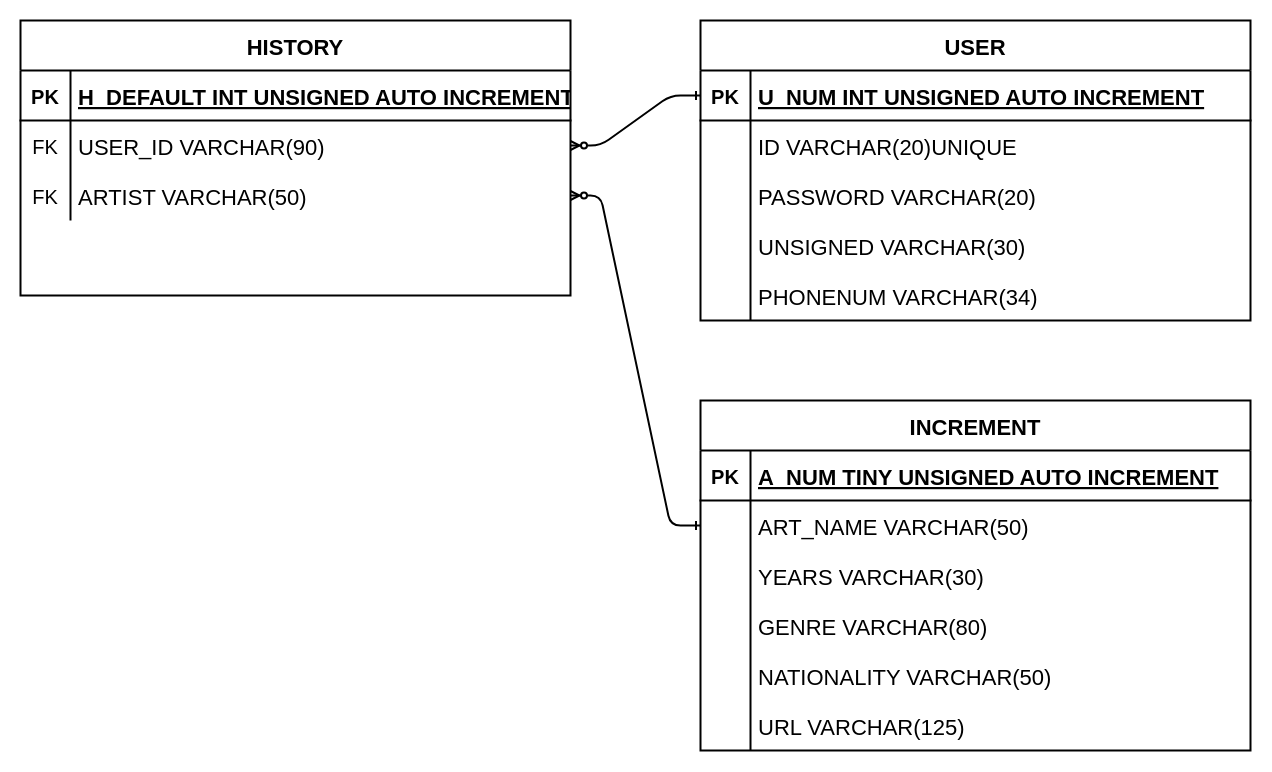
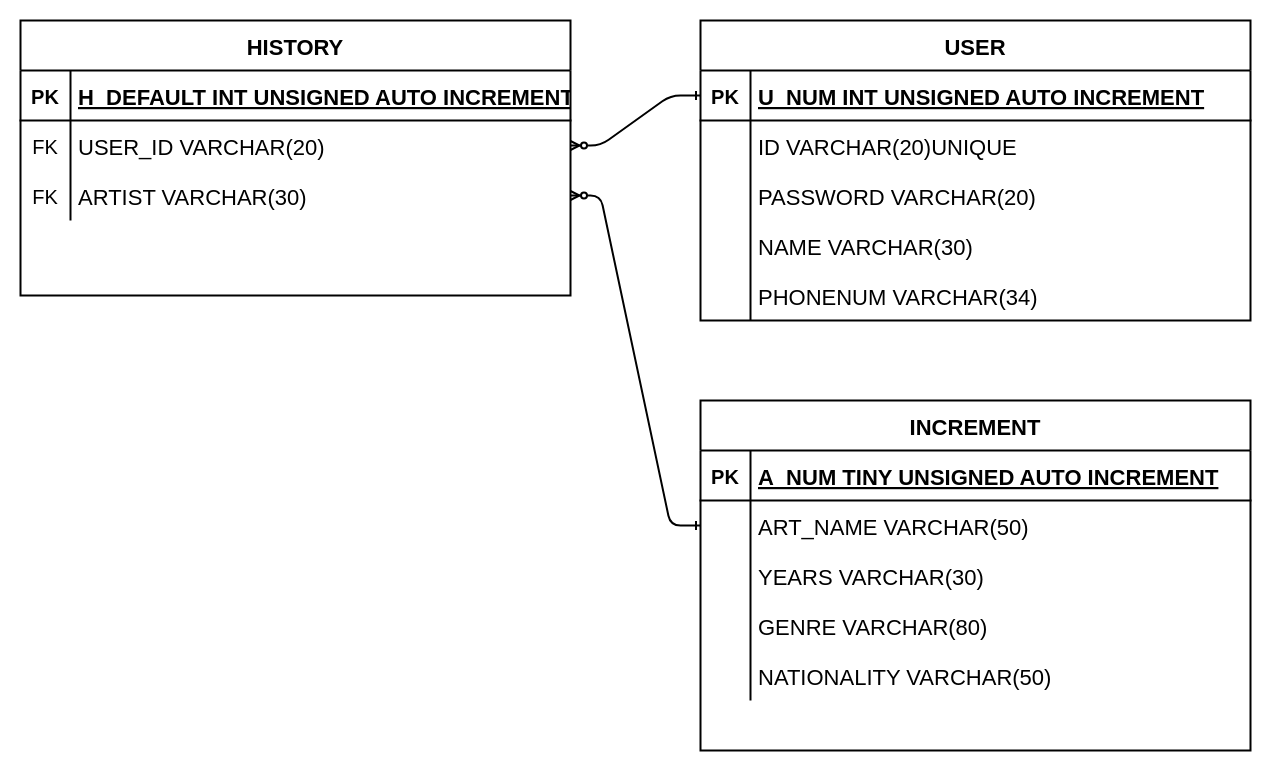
node "USER_ID VARCHAR(90)": label "USER_ID VARCHAR(90)" -> "USER_ID VARCHAR(20)"
node "ARTIST VARCHAR(50)": label "ARTIST VARCHAR(50)" -> "ARTIST VARCHAR(30)"
node "UNSIGNED VARCHAR(30)": label "UNSIGNED VARCHAR(30)" -> "NAME VARCHAR(30)"
node "URL VARCHAR(125)": removed
